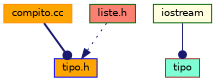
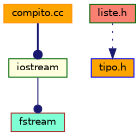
edge "compito.cc" -> "tipo.h": now "compito.cc" -> "iostream"
node "tipo": label "tipo" -> "fstream"
